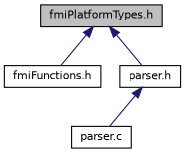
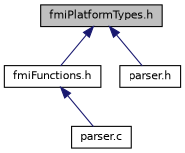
edge "parser.c" -> "parser.h": now "parser.c" -> "fmiFunctions.h"
